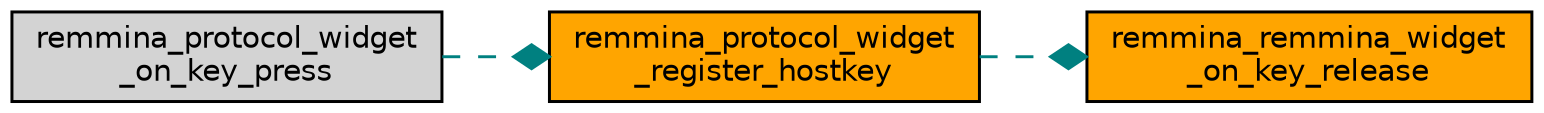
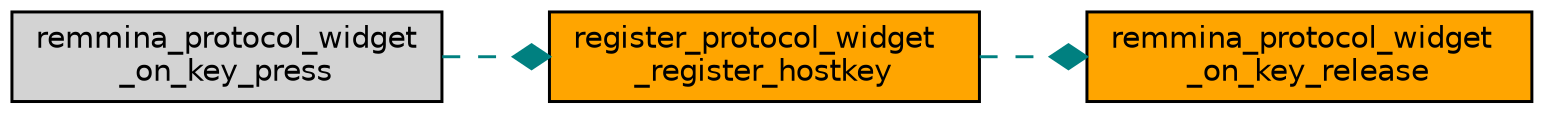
node "remmina_protocol_widget _register_hostkey": label "remmina_protocol_widget _register_hostkey" -> "register_protocol_widget _register_hostkey"
node "remmina_remmina_widget _on_key_release": label "remmina_remmina_widget _on_key_release" -> "remmina_protocol_widget _on_key_release"
